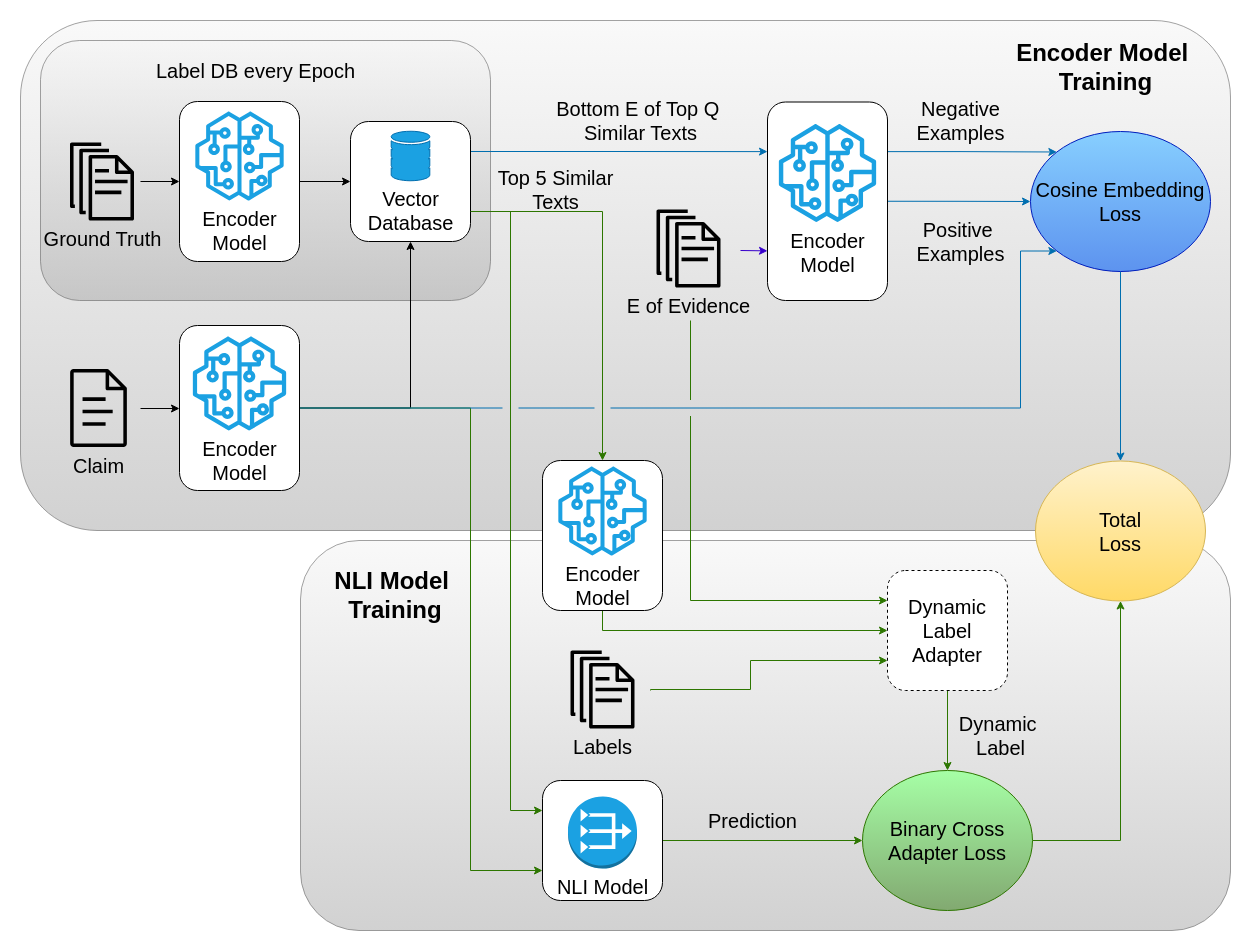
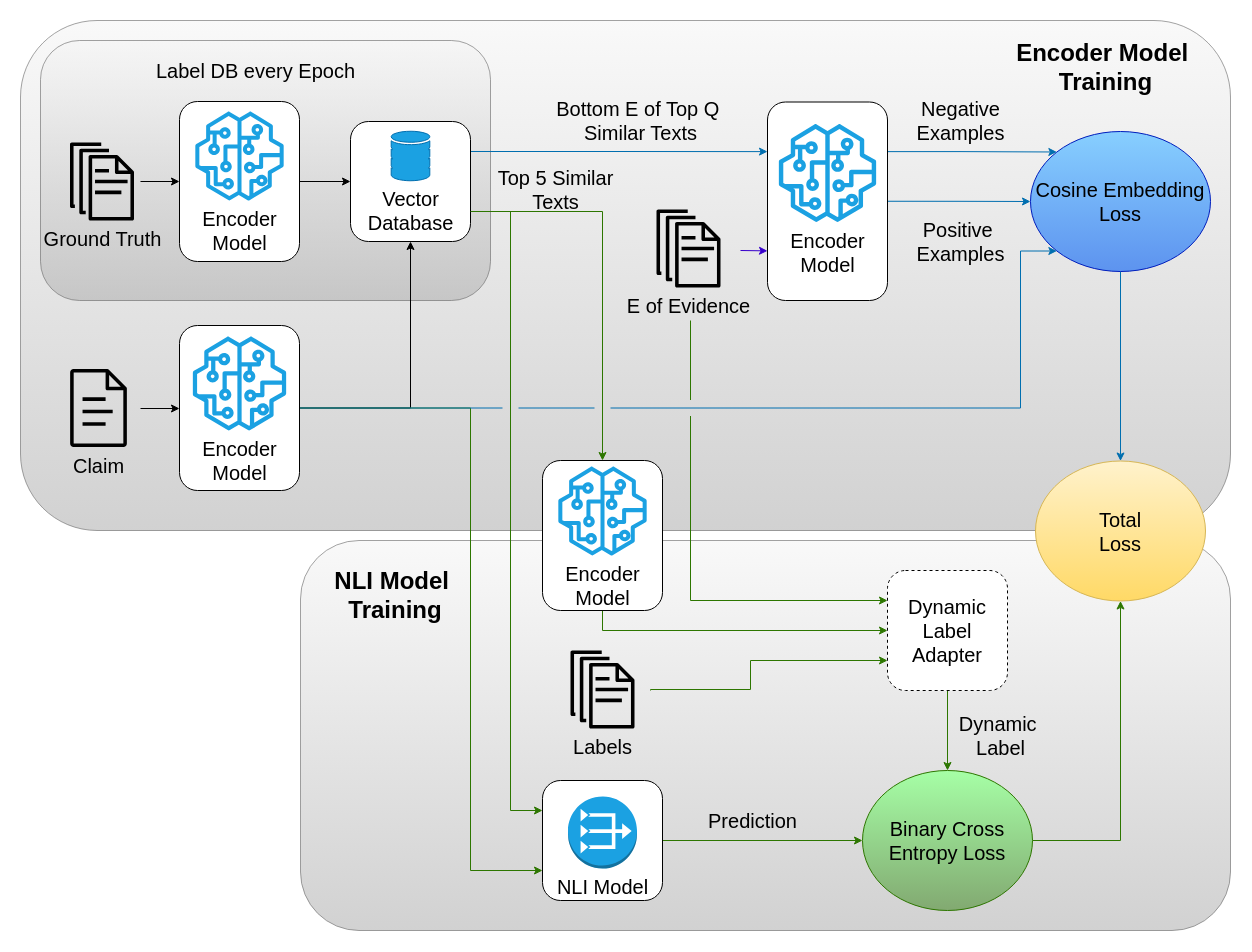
node "Binary Cross Adapter Loss": label "Binary Cross Adapter Loss" -> "Binary Cross Entropy Loss"
